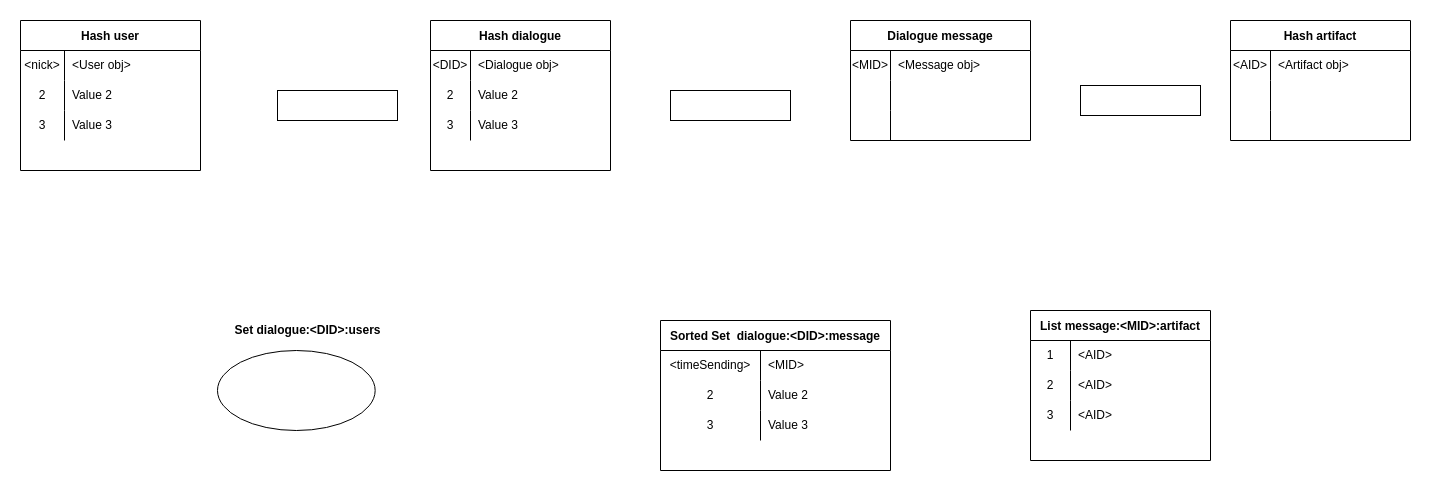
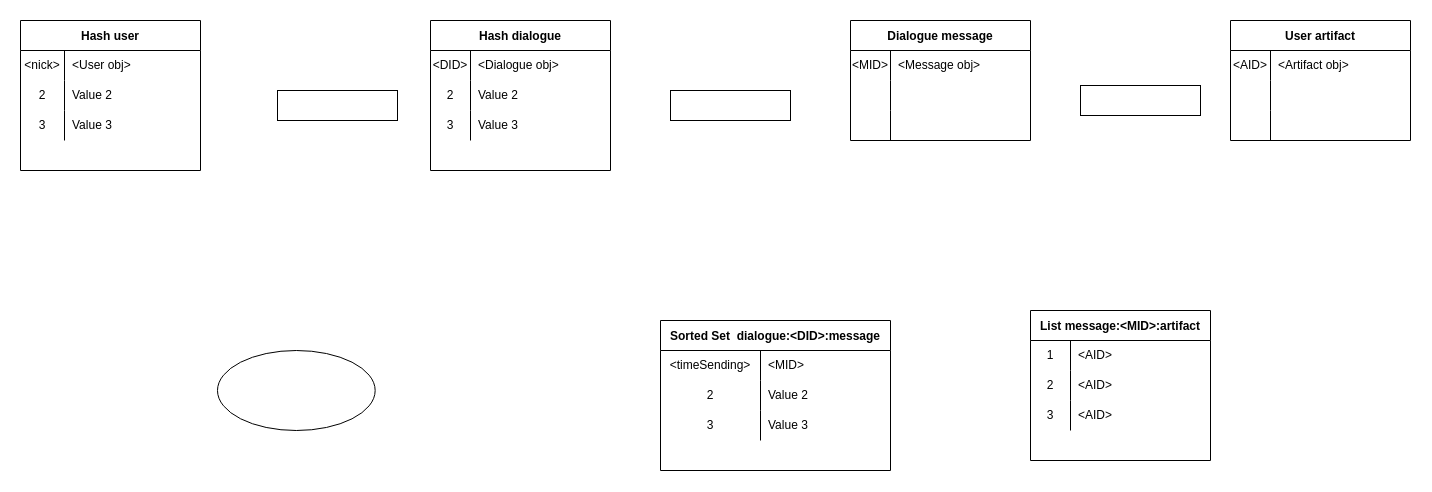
node "Hash artifact": label "Hash artifact" -> "User artifact"
node "Set dialogue:<DID>:users": removed
